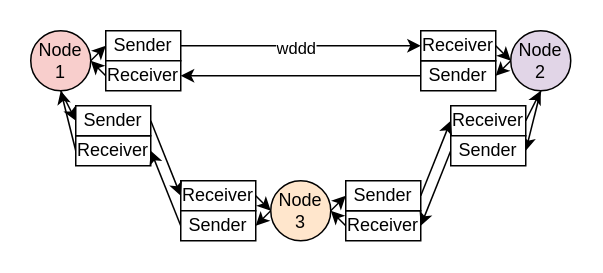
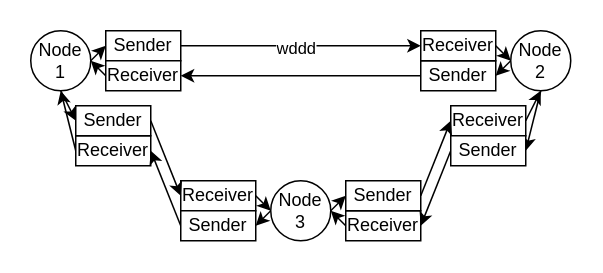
node "Node 1": fillcolor #f8cecc -> #ffffff
node "Node 2": fillcolor #e1d5e7 -> #ffffff
node "Node 3": fillcolor #ffe6cc -> #ffffff
